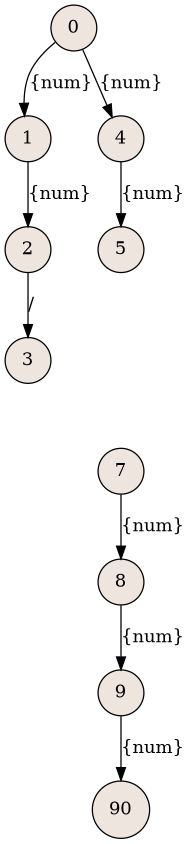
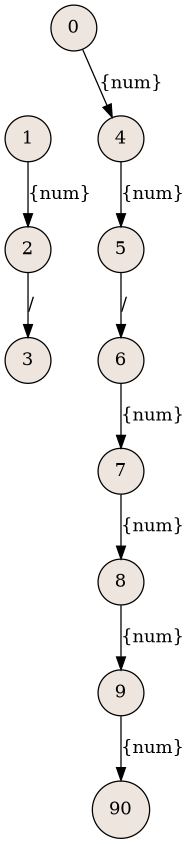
edge "0" -> "1": removed, label "{num}"
node "6": added
